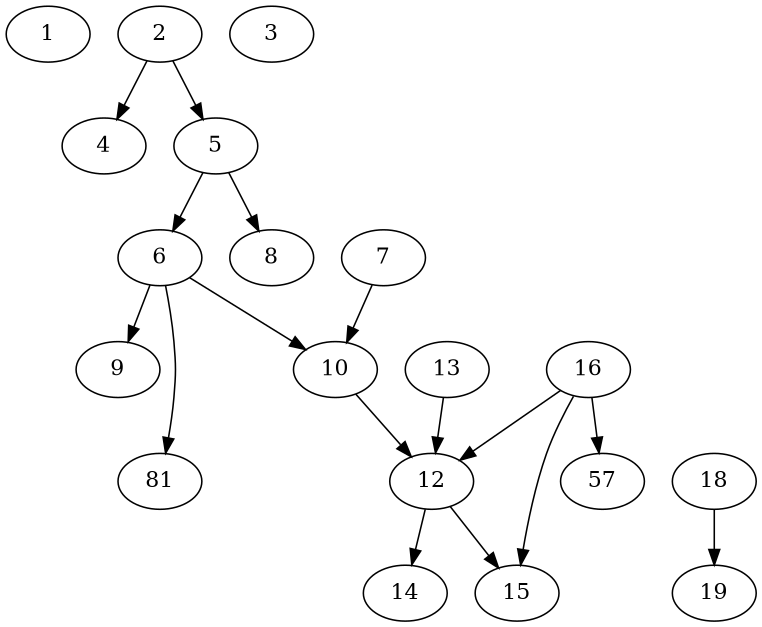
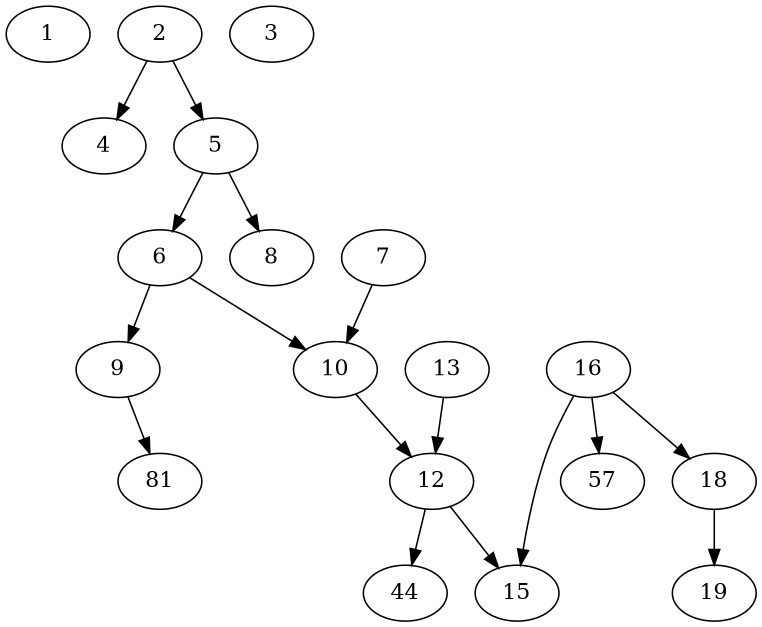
edge "6" -> "81": now "9" -> "81"
edge "16" -> "12": now "16" -> "18"
node "14": label "14" -> "44"
